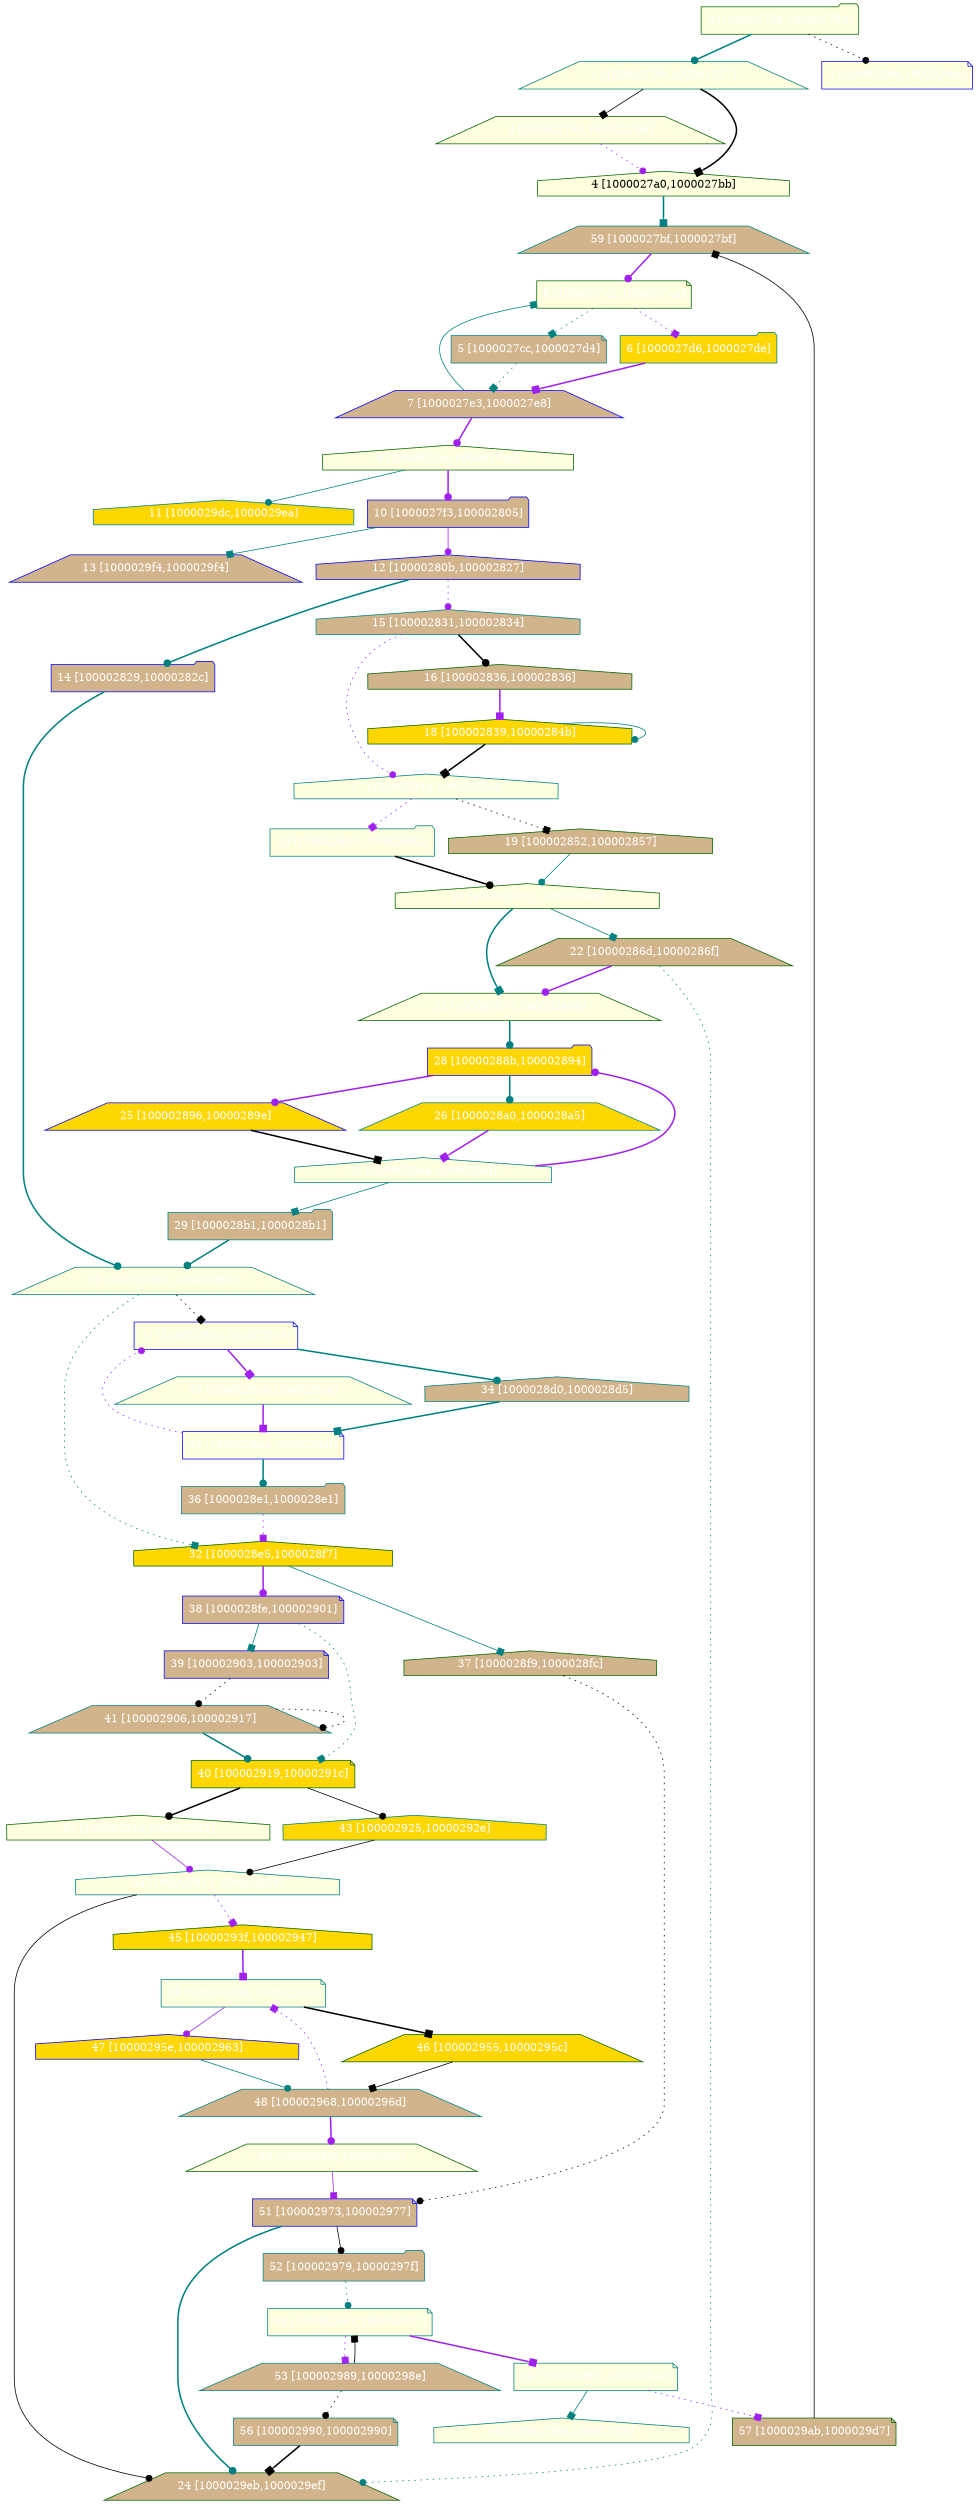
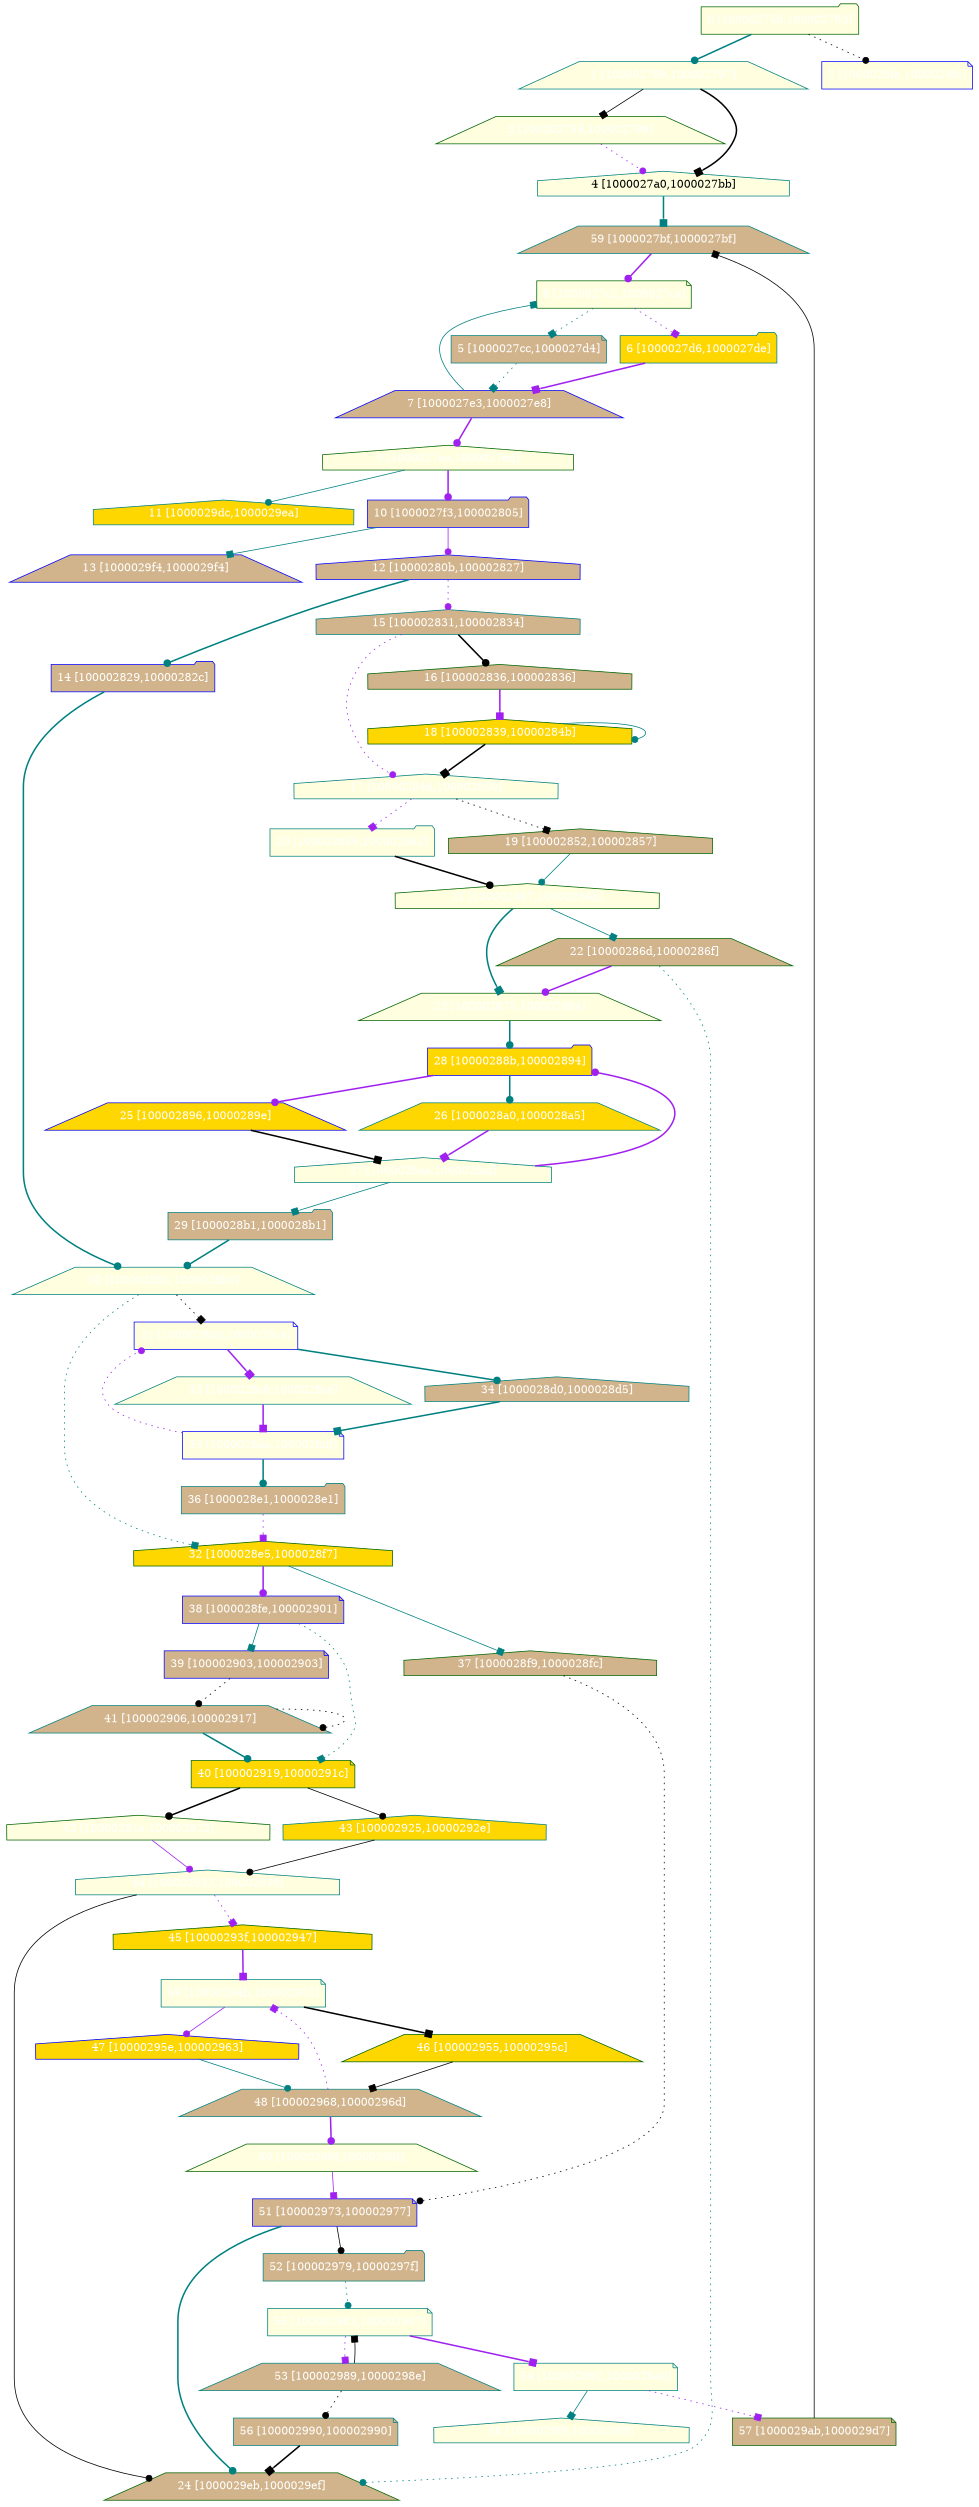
node "4 [1000027a0,1000027bb]": color darkgreen -> teal
